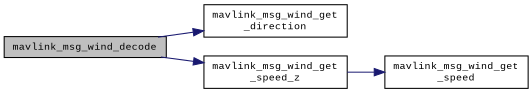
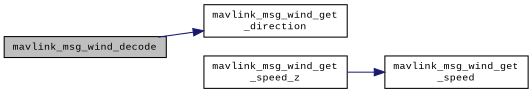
edge "mavlink_msg_wind_decode" -> "mavlink_msg_wind_get _speed_z": removed
